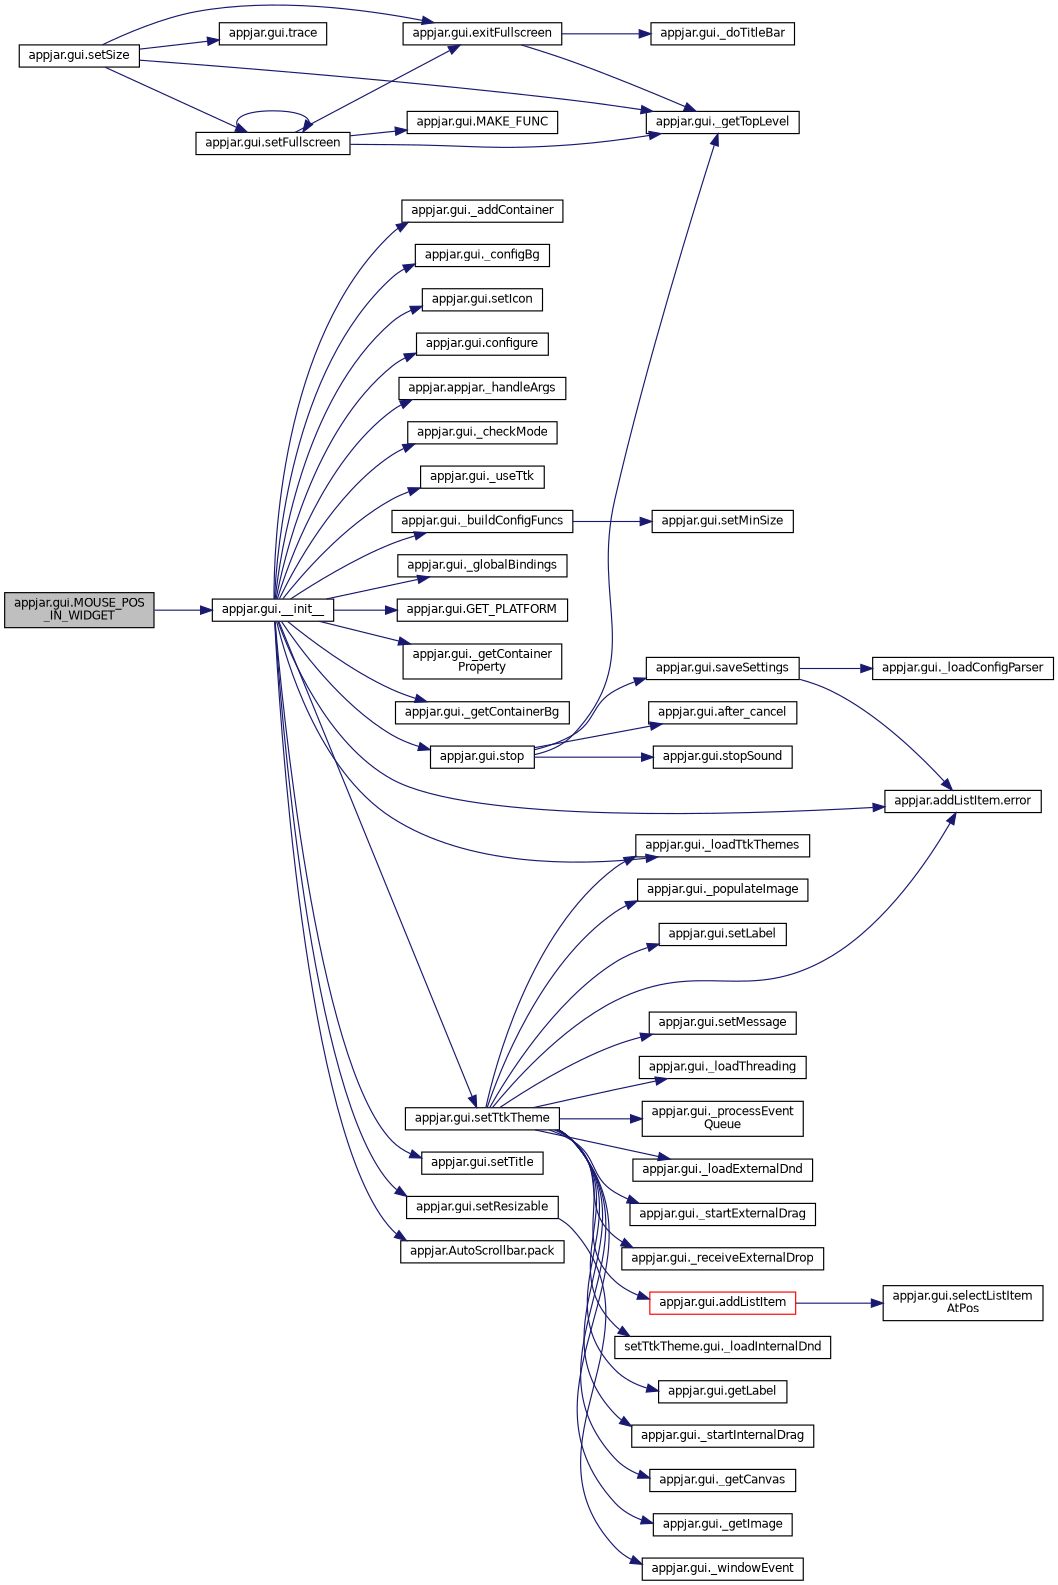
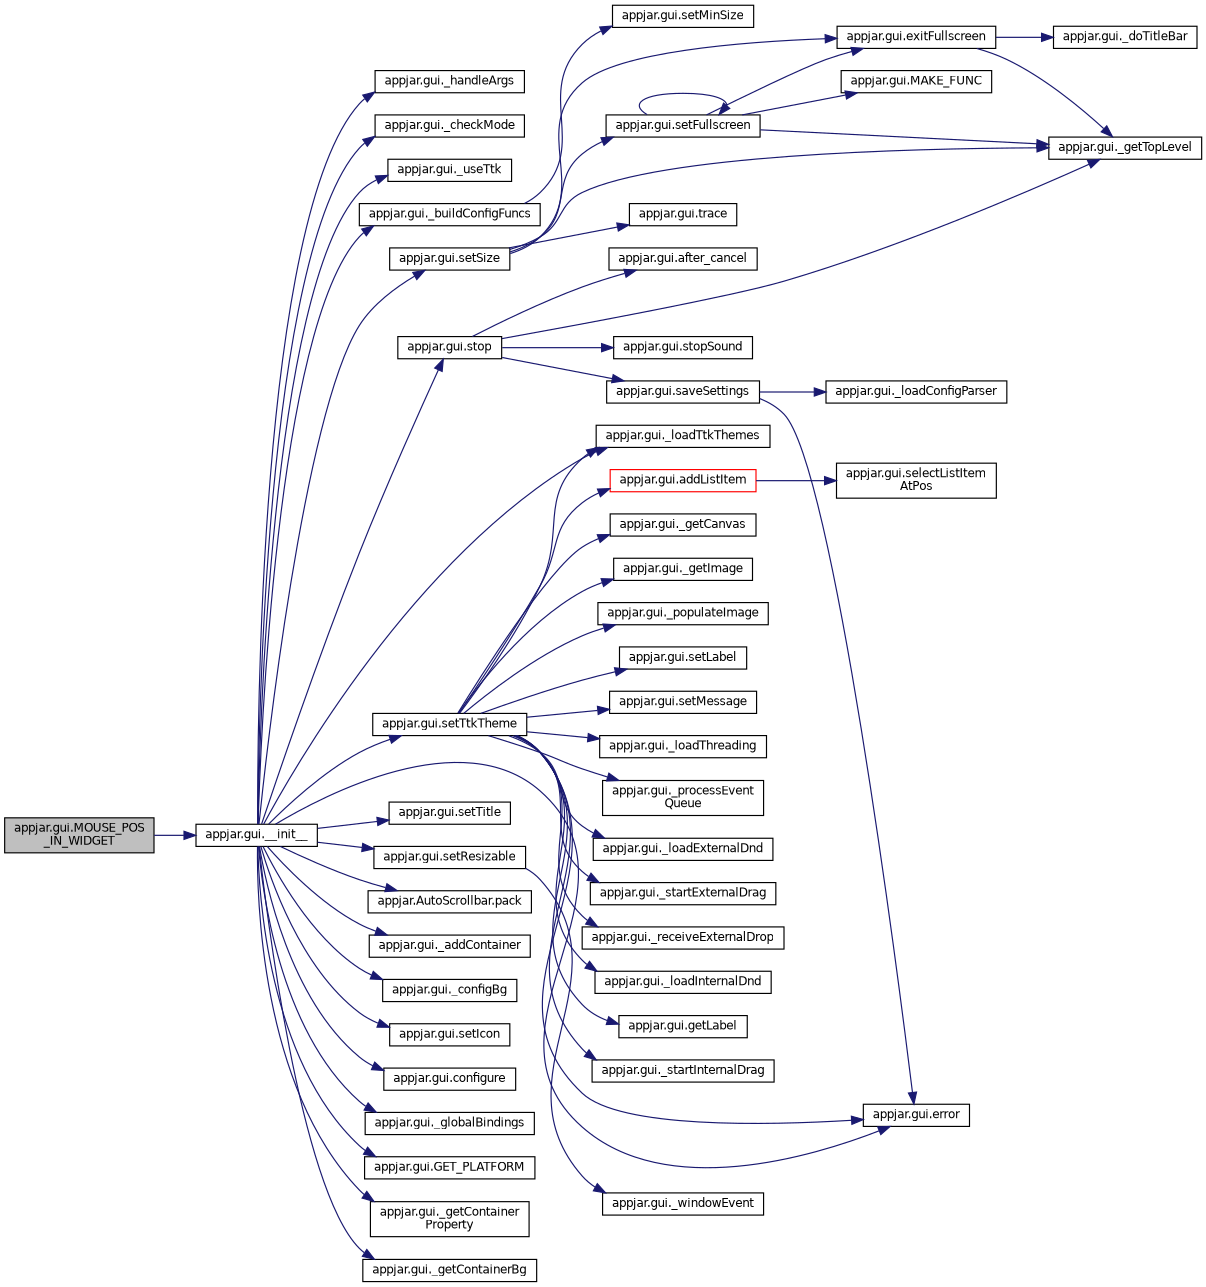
node "appjar.appjar._handleArgs": label "appjar.appjar._handleArgs" -> "appjar.gui._handleArgs"
edge "appjar.gui.__init__" -> "appjar.gui.setSize": added
node "appjar.addListItem.error": label "appjar.addListItem.error" -> "appjar.gui.error"
node "setTtkTheme.gui._loadInternalDnd": label "setTtkTheme.gui._loadInternalDnd" -> "appjar.gui._loadInternalDnd"
